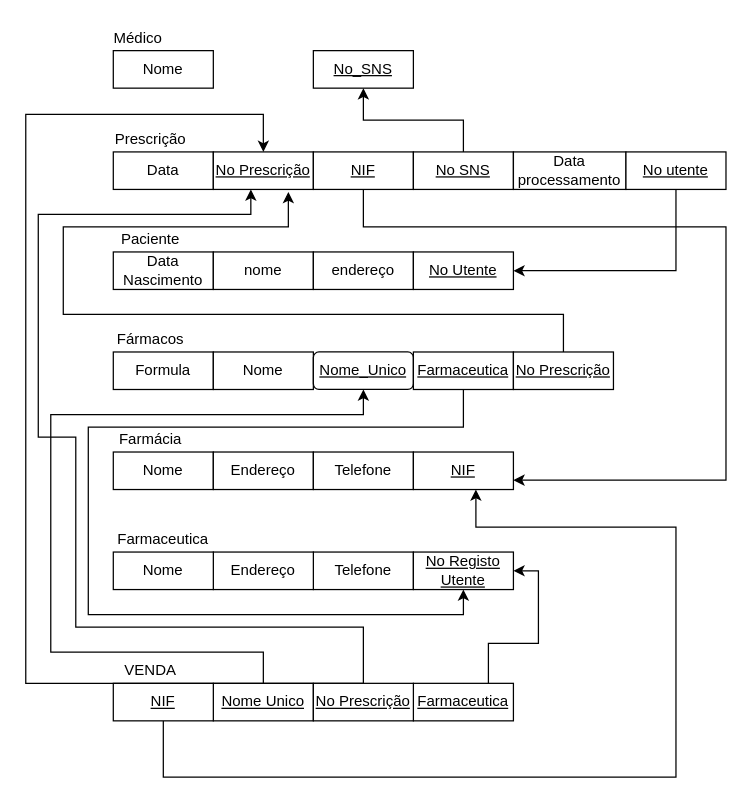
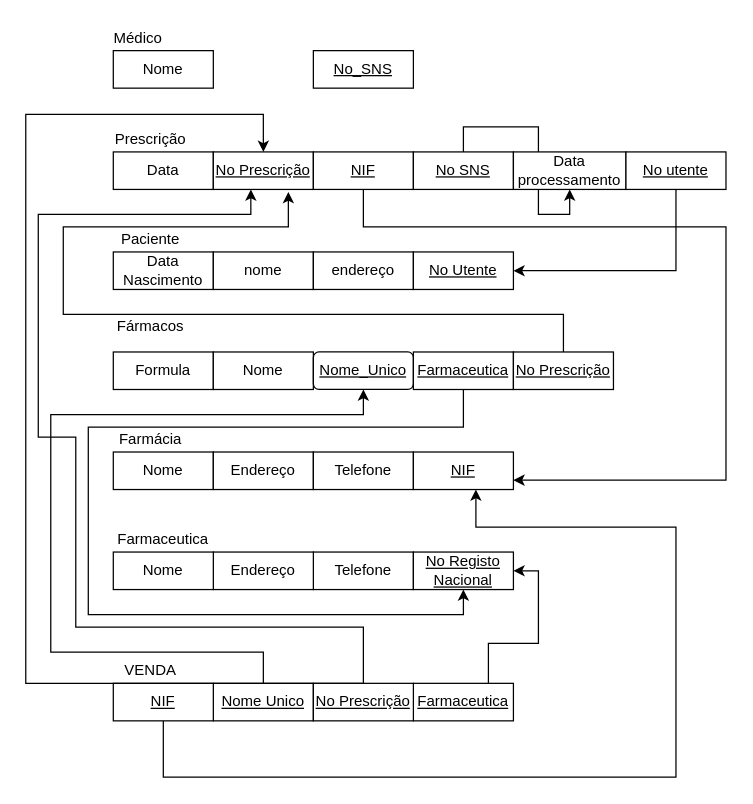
edge "No SNS" -> "No_SNS": now "No SNS" -> "Data processamento"
node "Fármacos": moved (151, 339) -> (151, 327)
node "No Registo Utente": label "No Registo Utente" -> "No Registo Nacional"
